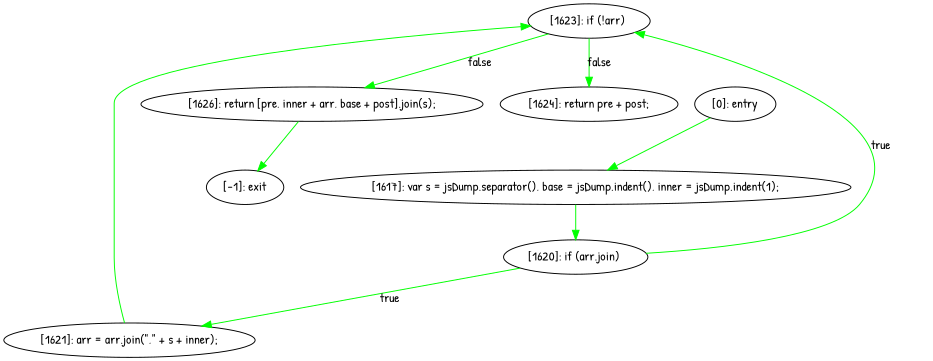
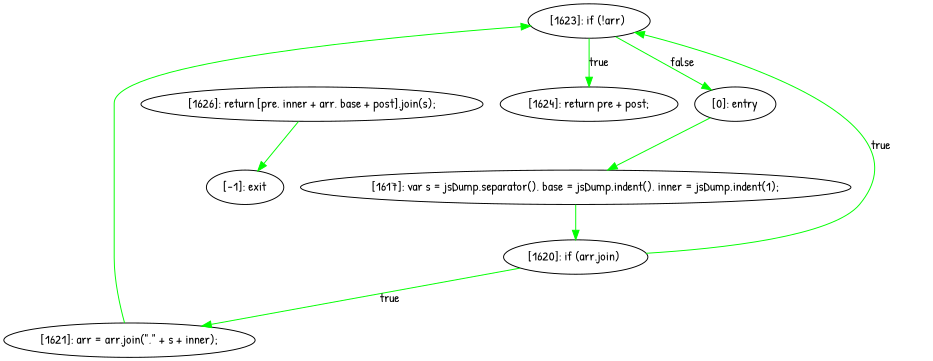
edge "[1623]: if (!arr)" -> "[1626]: return [pre, inner + arr, base + post].join(s);": now "[1623]: if (!arr)" -> "[0]: entry"
edge "[1623]: if (!arr)" -> "[1624]: return pre + post;": label "false" -> "true"
